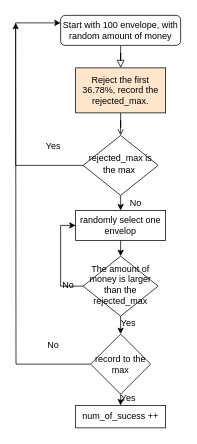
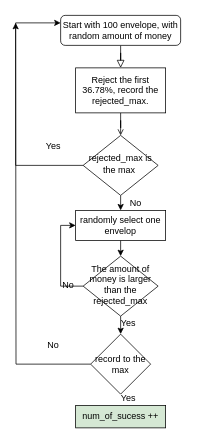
node "Reject the first 36.78%, record the rejected_max.": fillcolor #ffe6cc -> #ffffff
edge "record to the max" -> "num_of_sucess ++": removed
node "num_of_sucess ++": fillcolor #ffffff -> #d5e8d4
